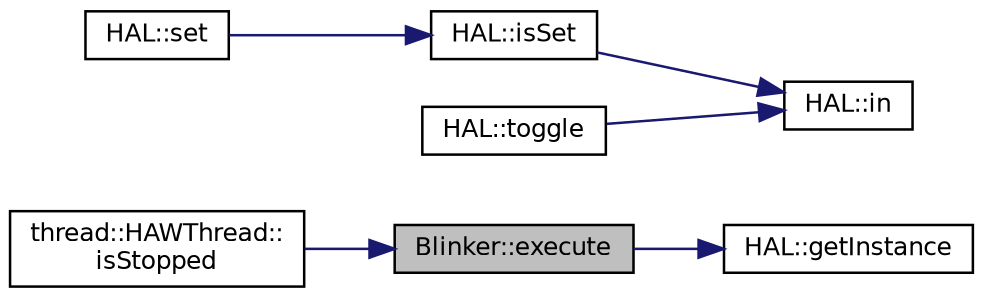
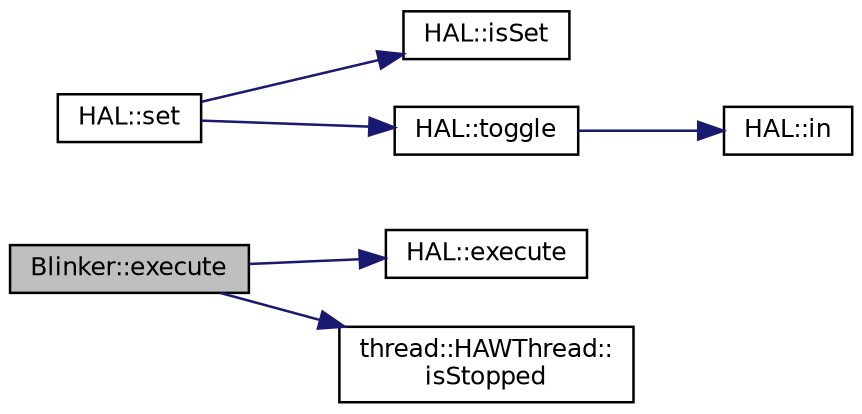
edge "HAL::isSet" -> "HAL::in": removed
edge "HAL::set" -> "HAL::toggle": added
edge "thread::HAWThread:: isStopped" -> "Blinker::execute": reversed
node "HAL::getInstance": label "HAL::getInstance" -> "HAL::execute"
